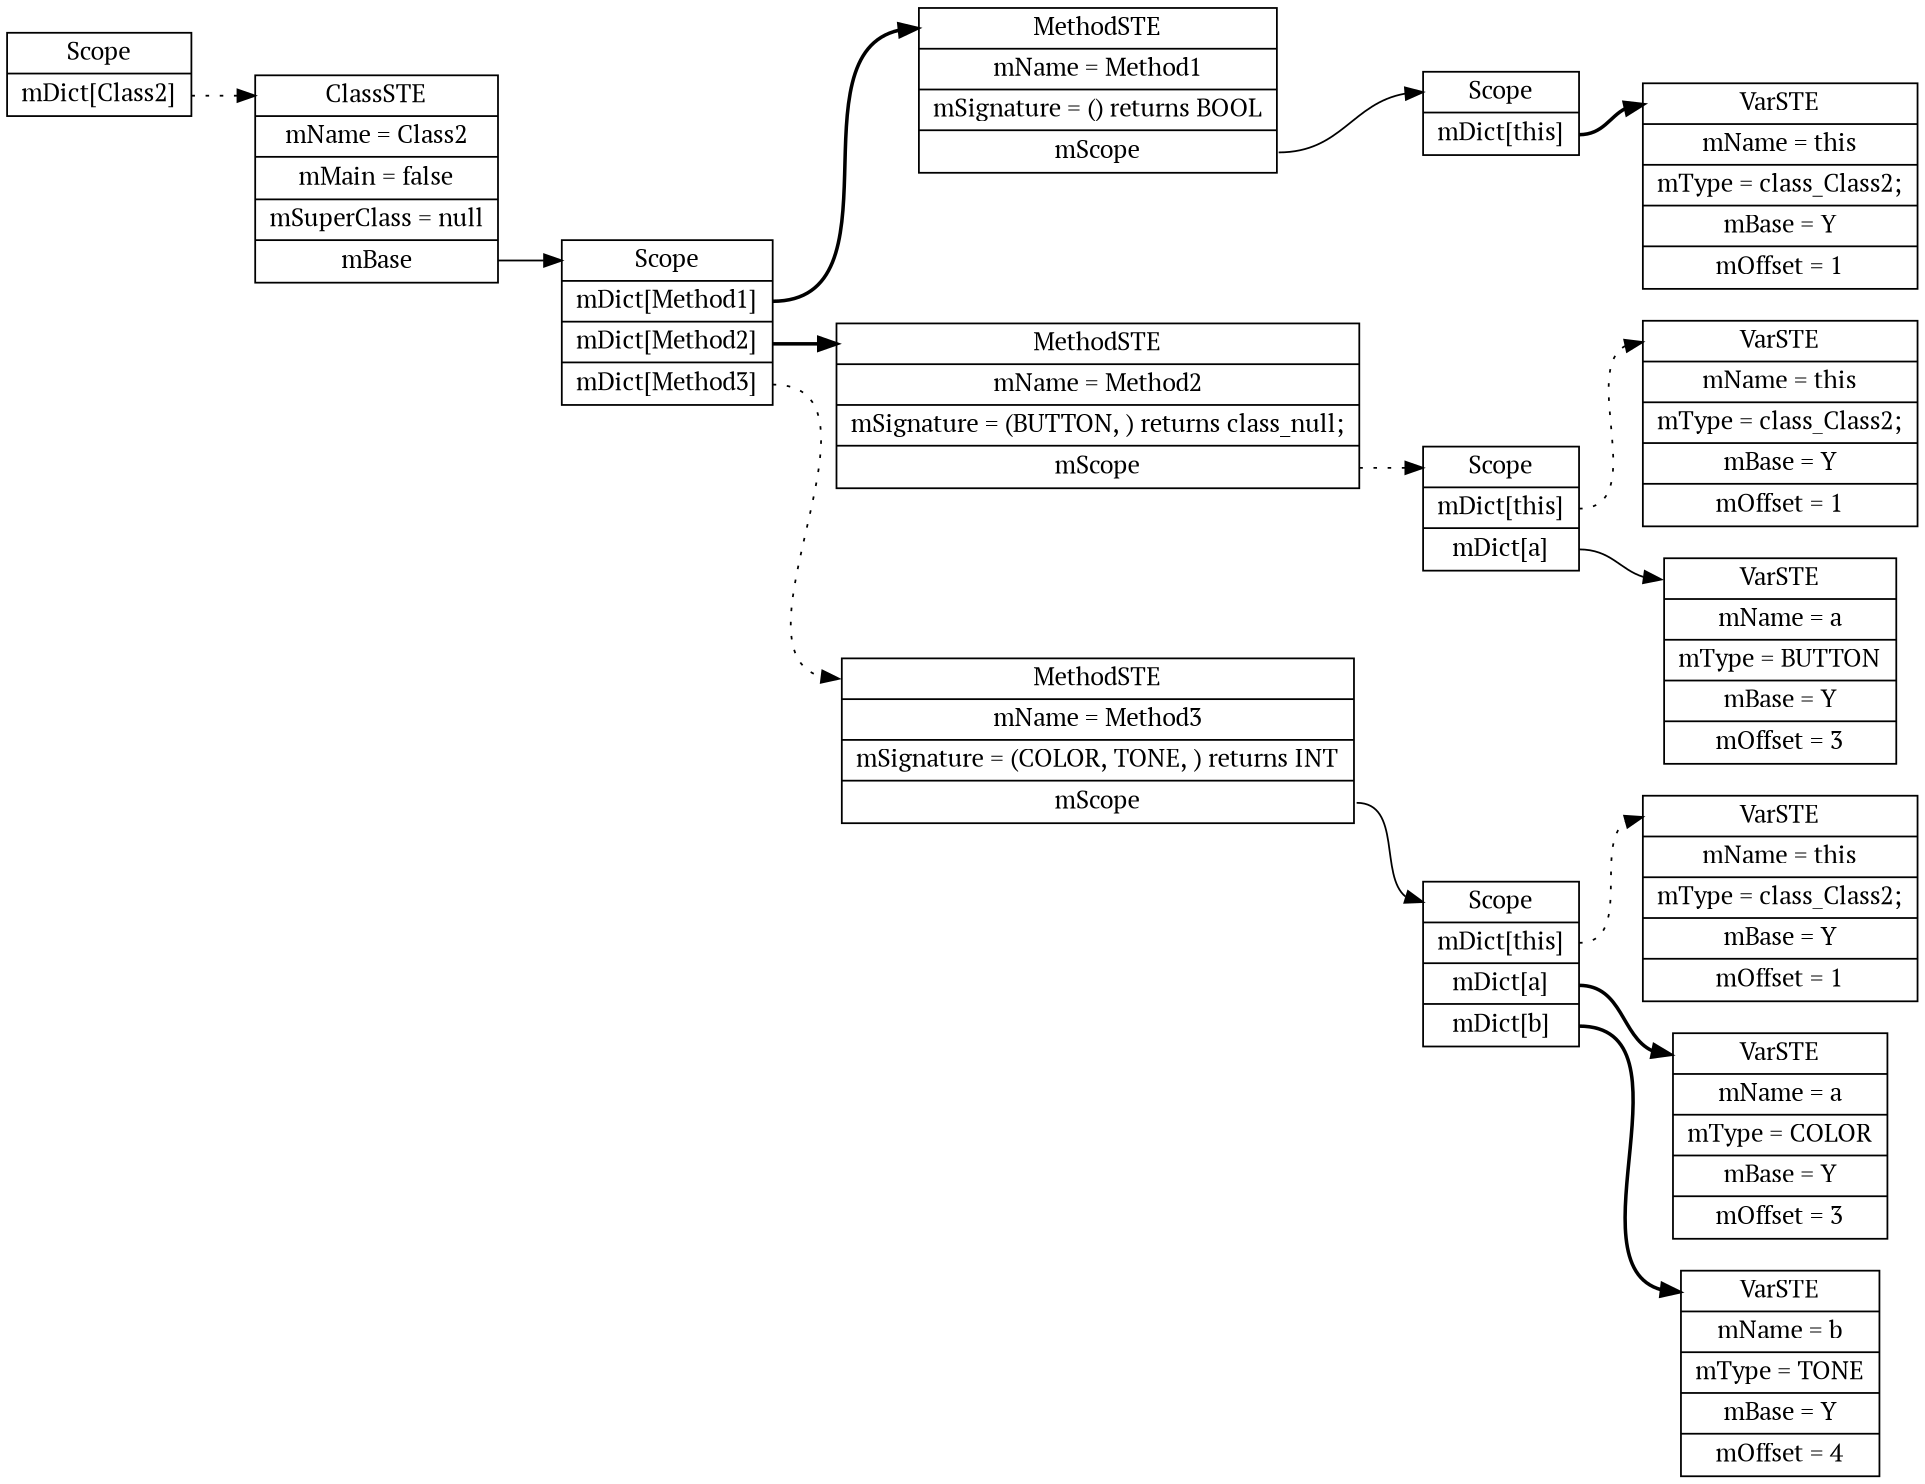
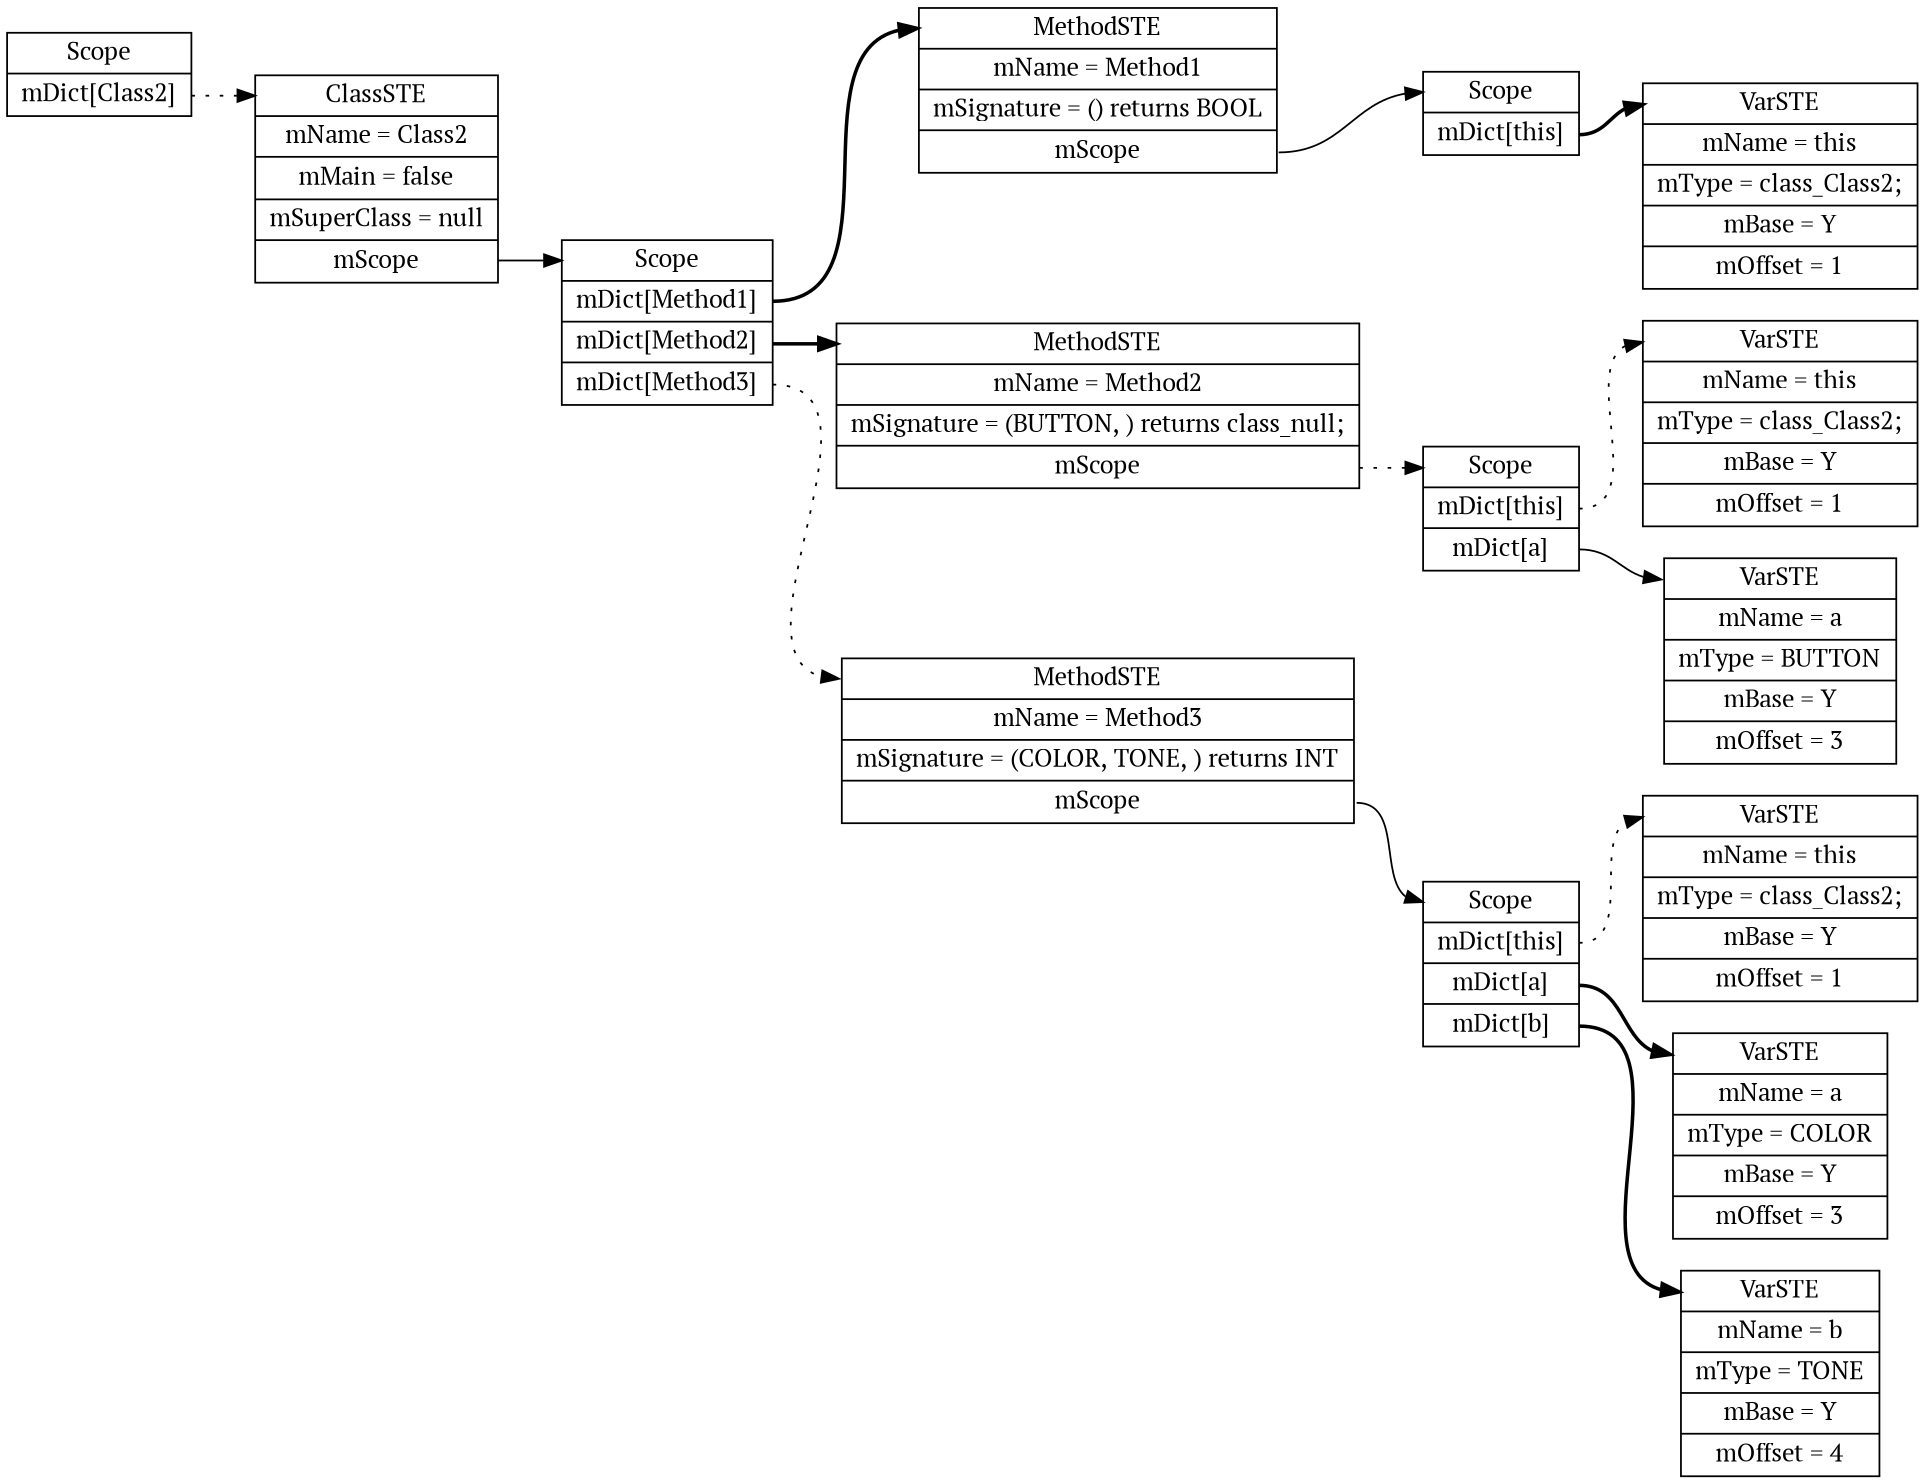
node "ClassSTE": text "mBase" -> "mScope"
